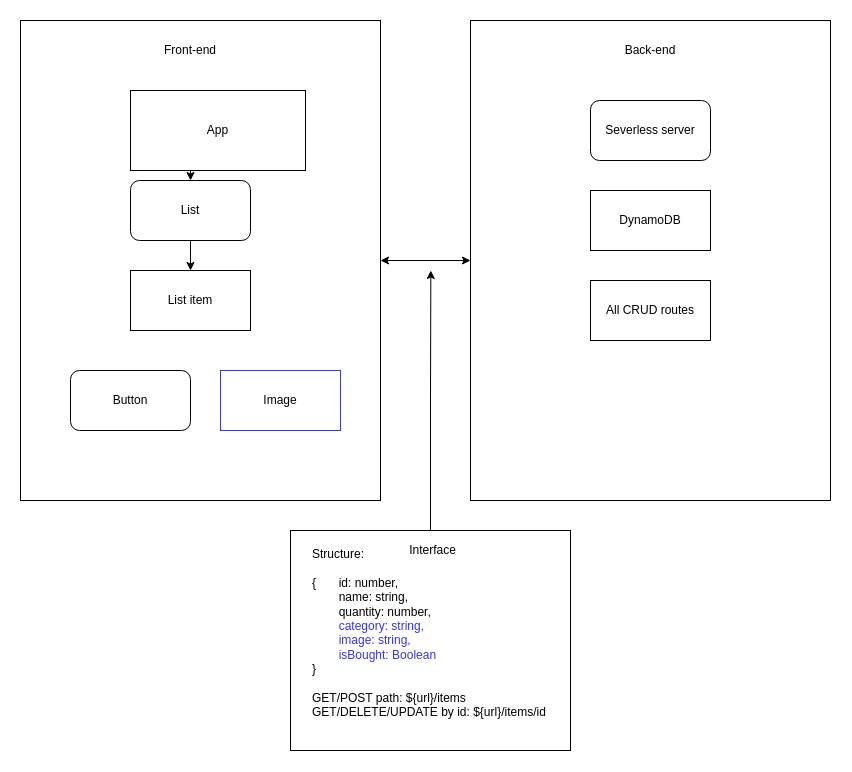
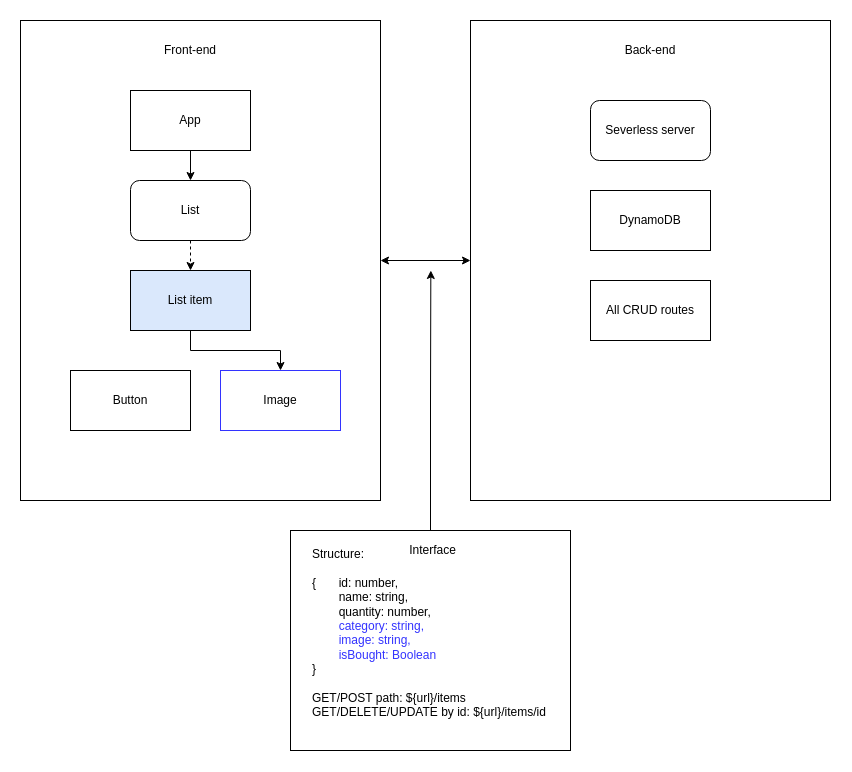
node "App": size 175x80 -> 120x60
edge "List" -> "List item": style solid -> dashed
node "List item": fillcolor #ffffff -> #dae8fc
edge "List item" -> "Image": added
node "Button": shape rounded rectangle -> rectangle
